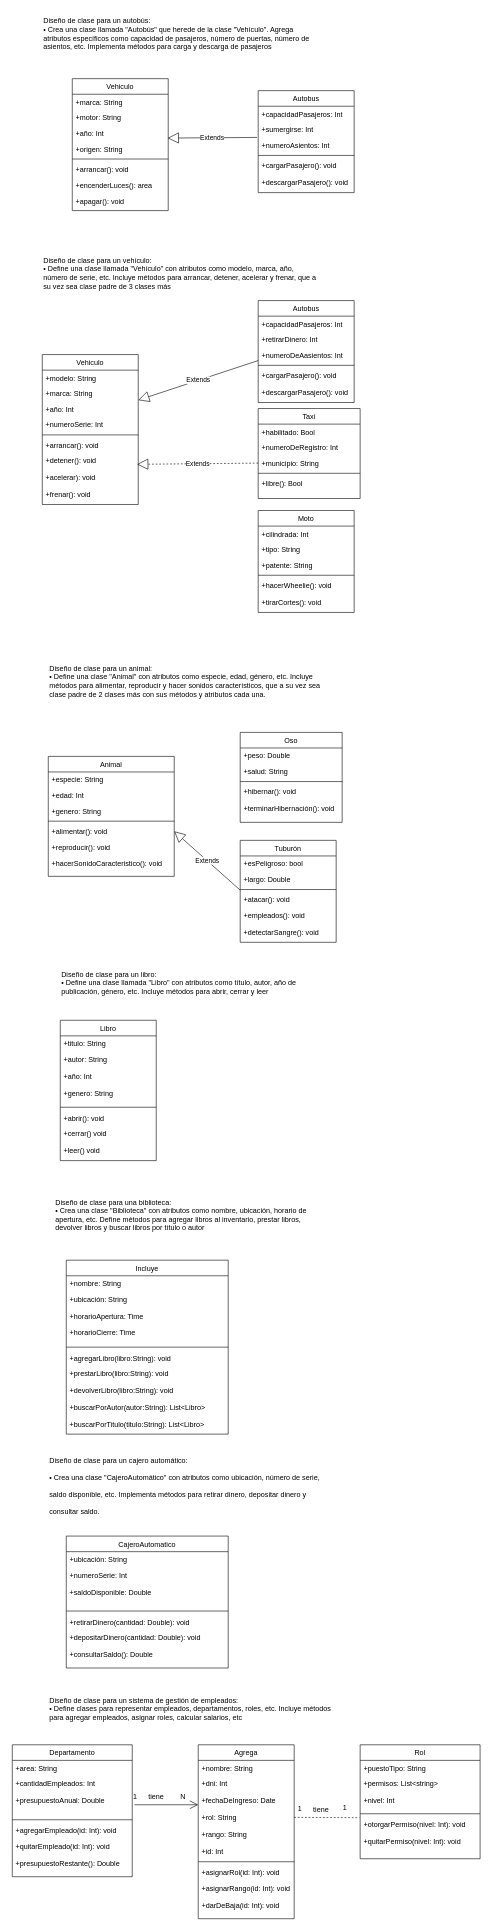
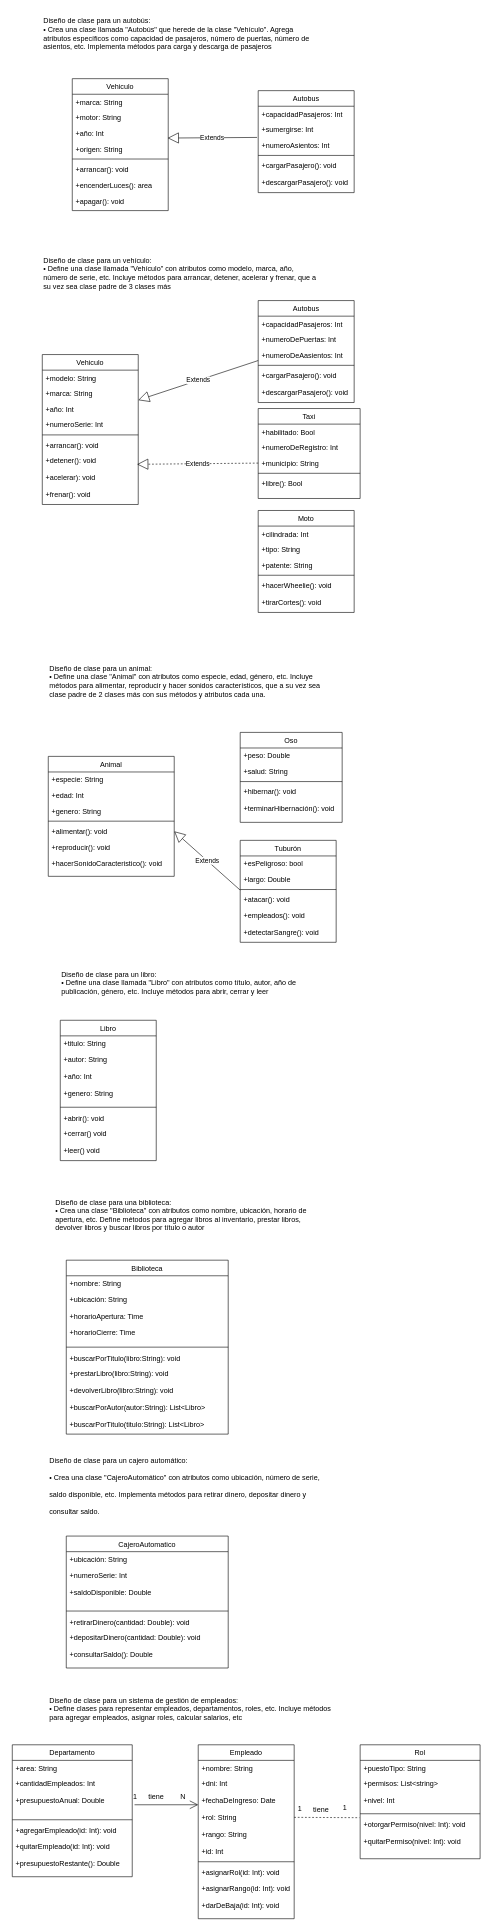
node "+retirarDinero: Int": label "+retirarDinero: Int" -> "+numeroDePuertas: Int"
node "Incluye": label "Incluye" -> "Biblioteca"
node "+agregarLibro(libro:String): void": label "+agregarLibro(libro:String): void" -> "+buscarPorTitulo(libro:String): void"
node "Agrega": label "Agrega" -> "Empleado"
